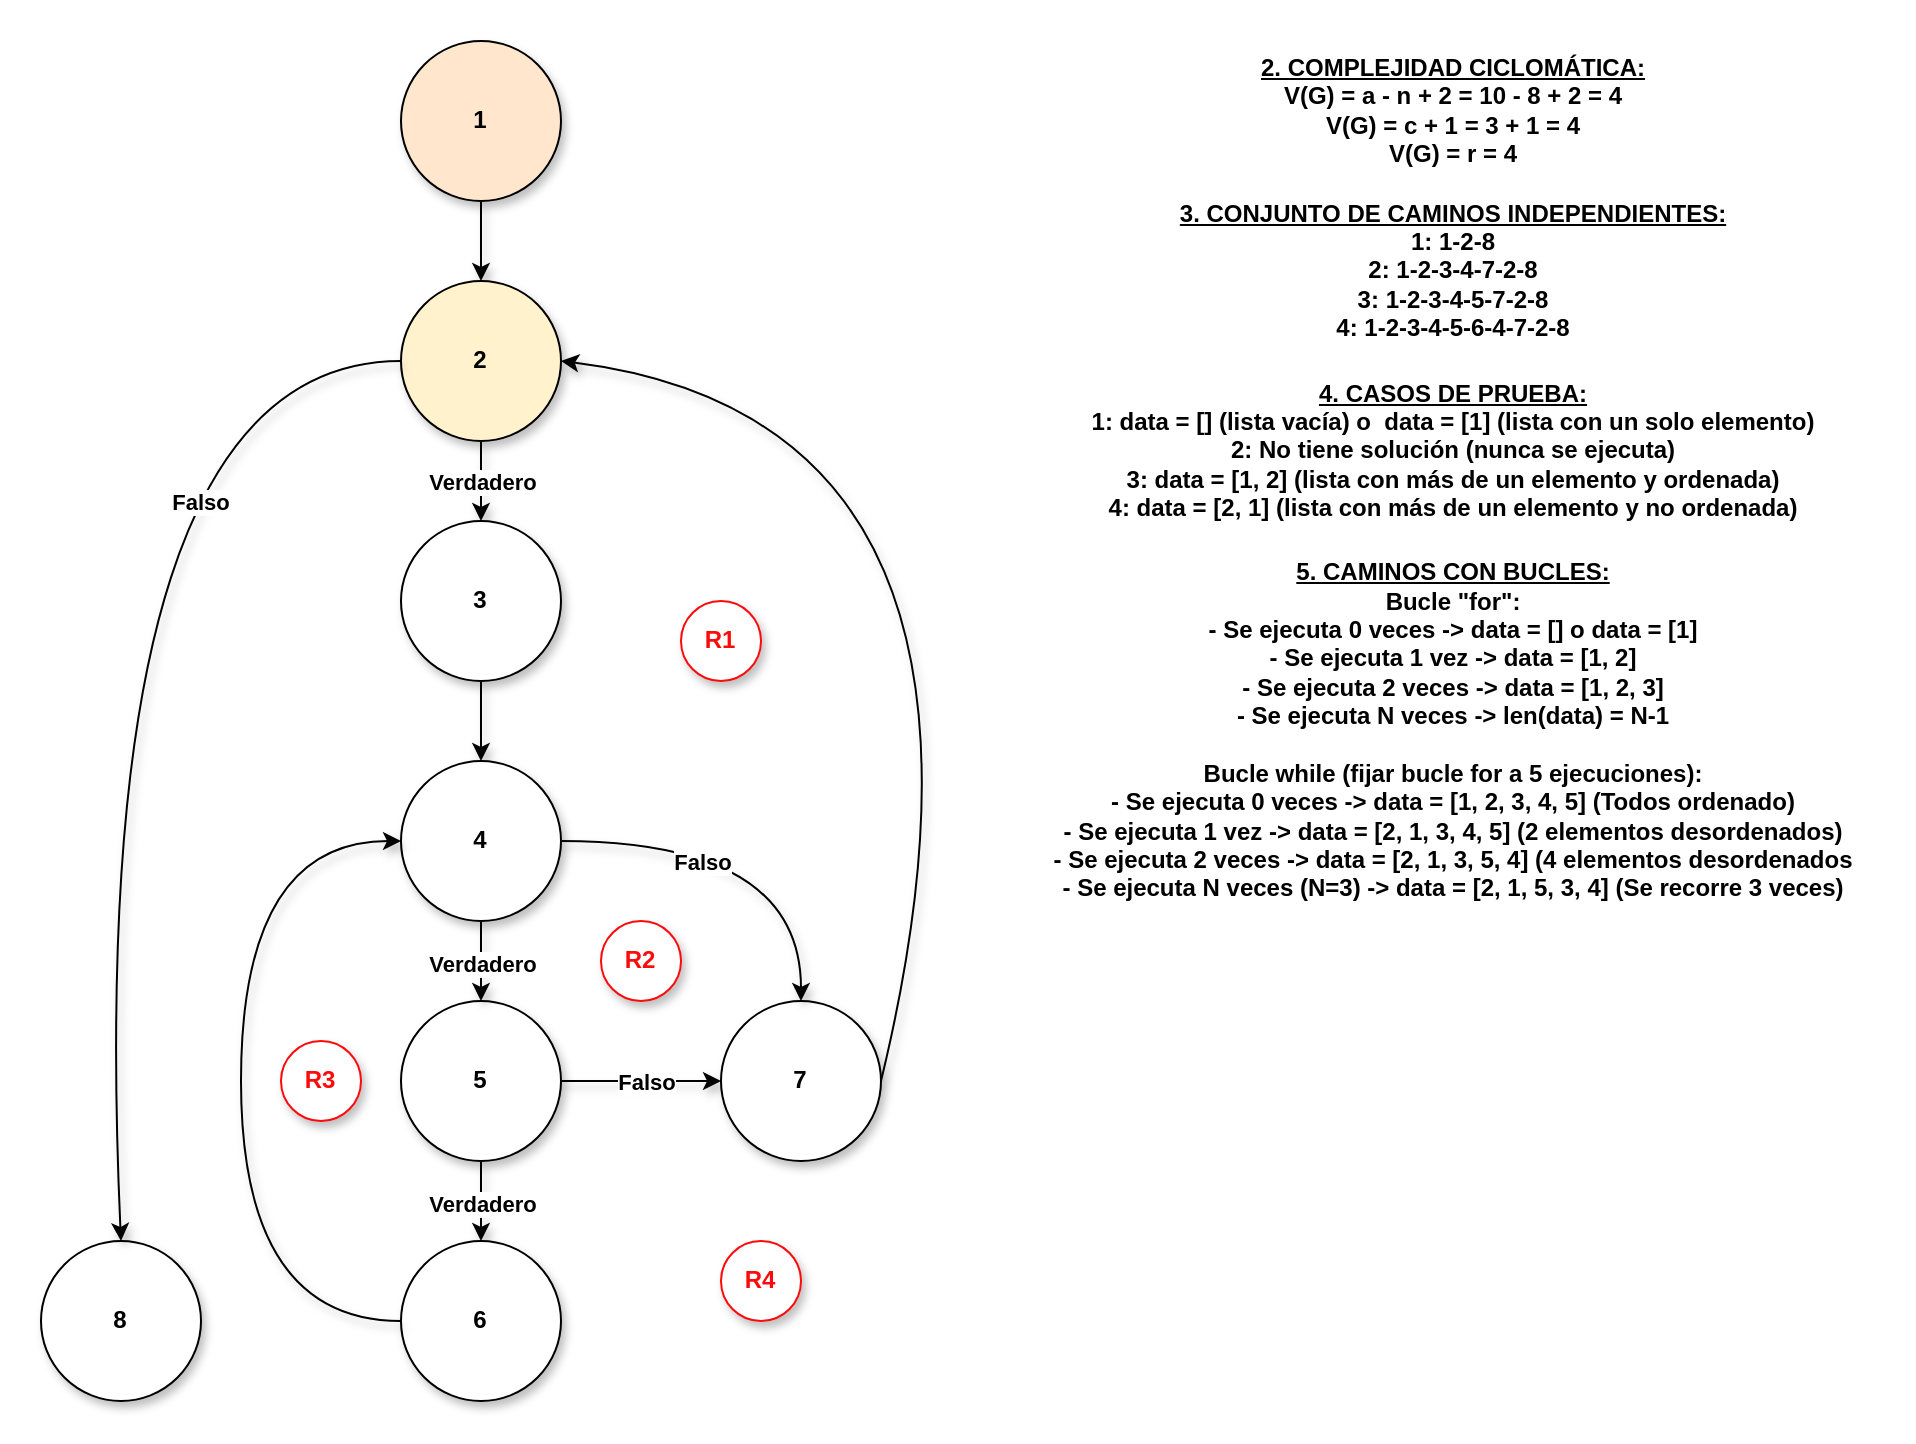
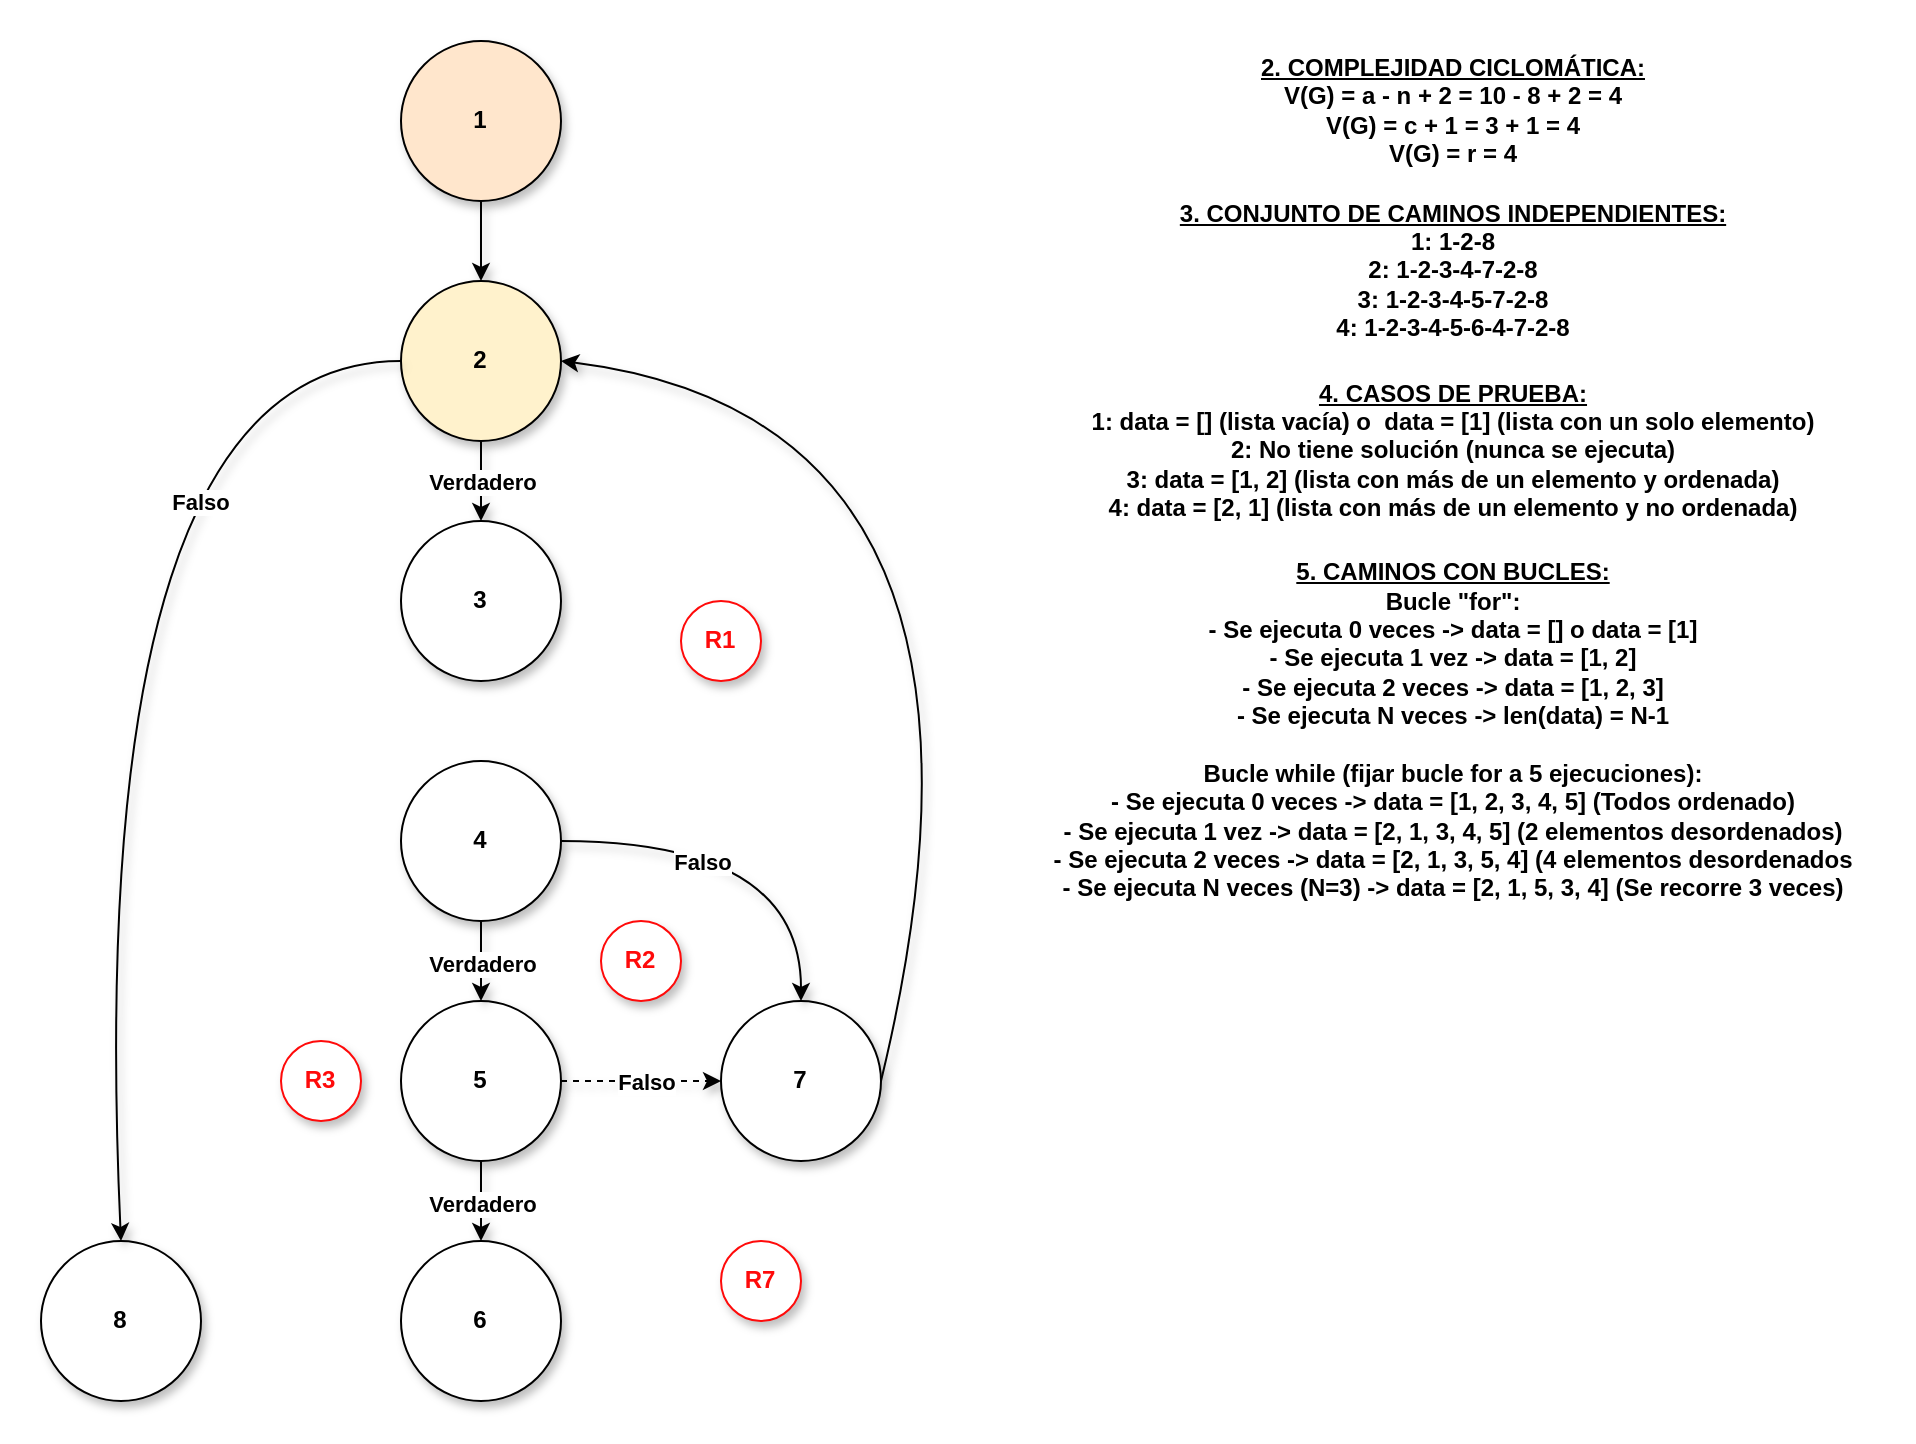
edge "3" -> "4": removed
edge "5" -> "7": style solid -> dashed
edge "6" -> "4": removed
node "R4": label "R4" -> "R7"
